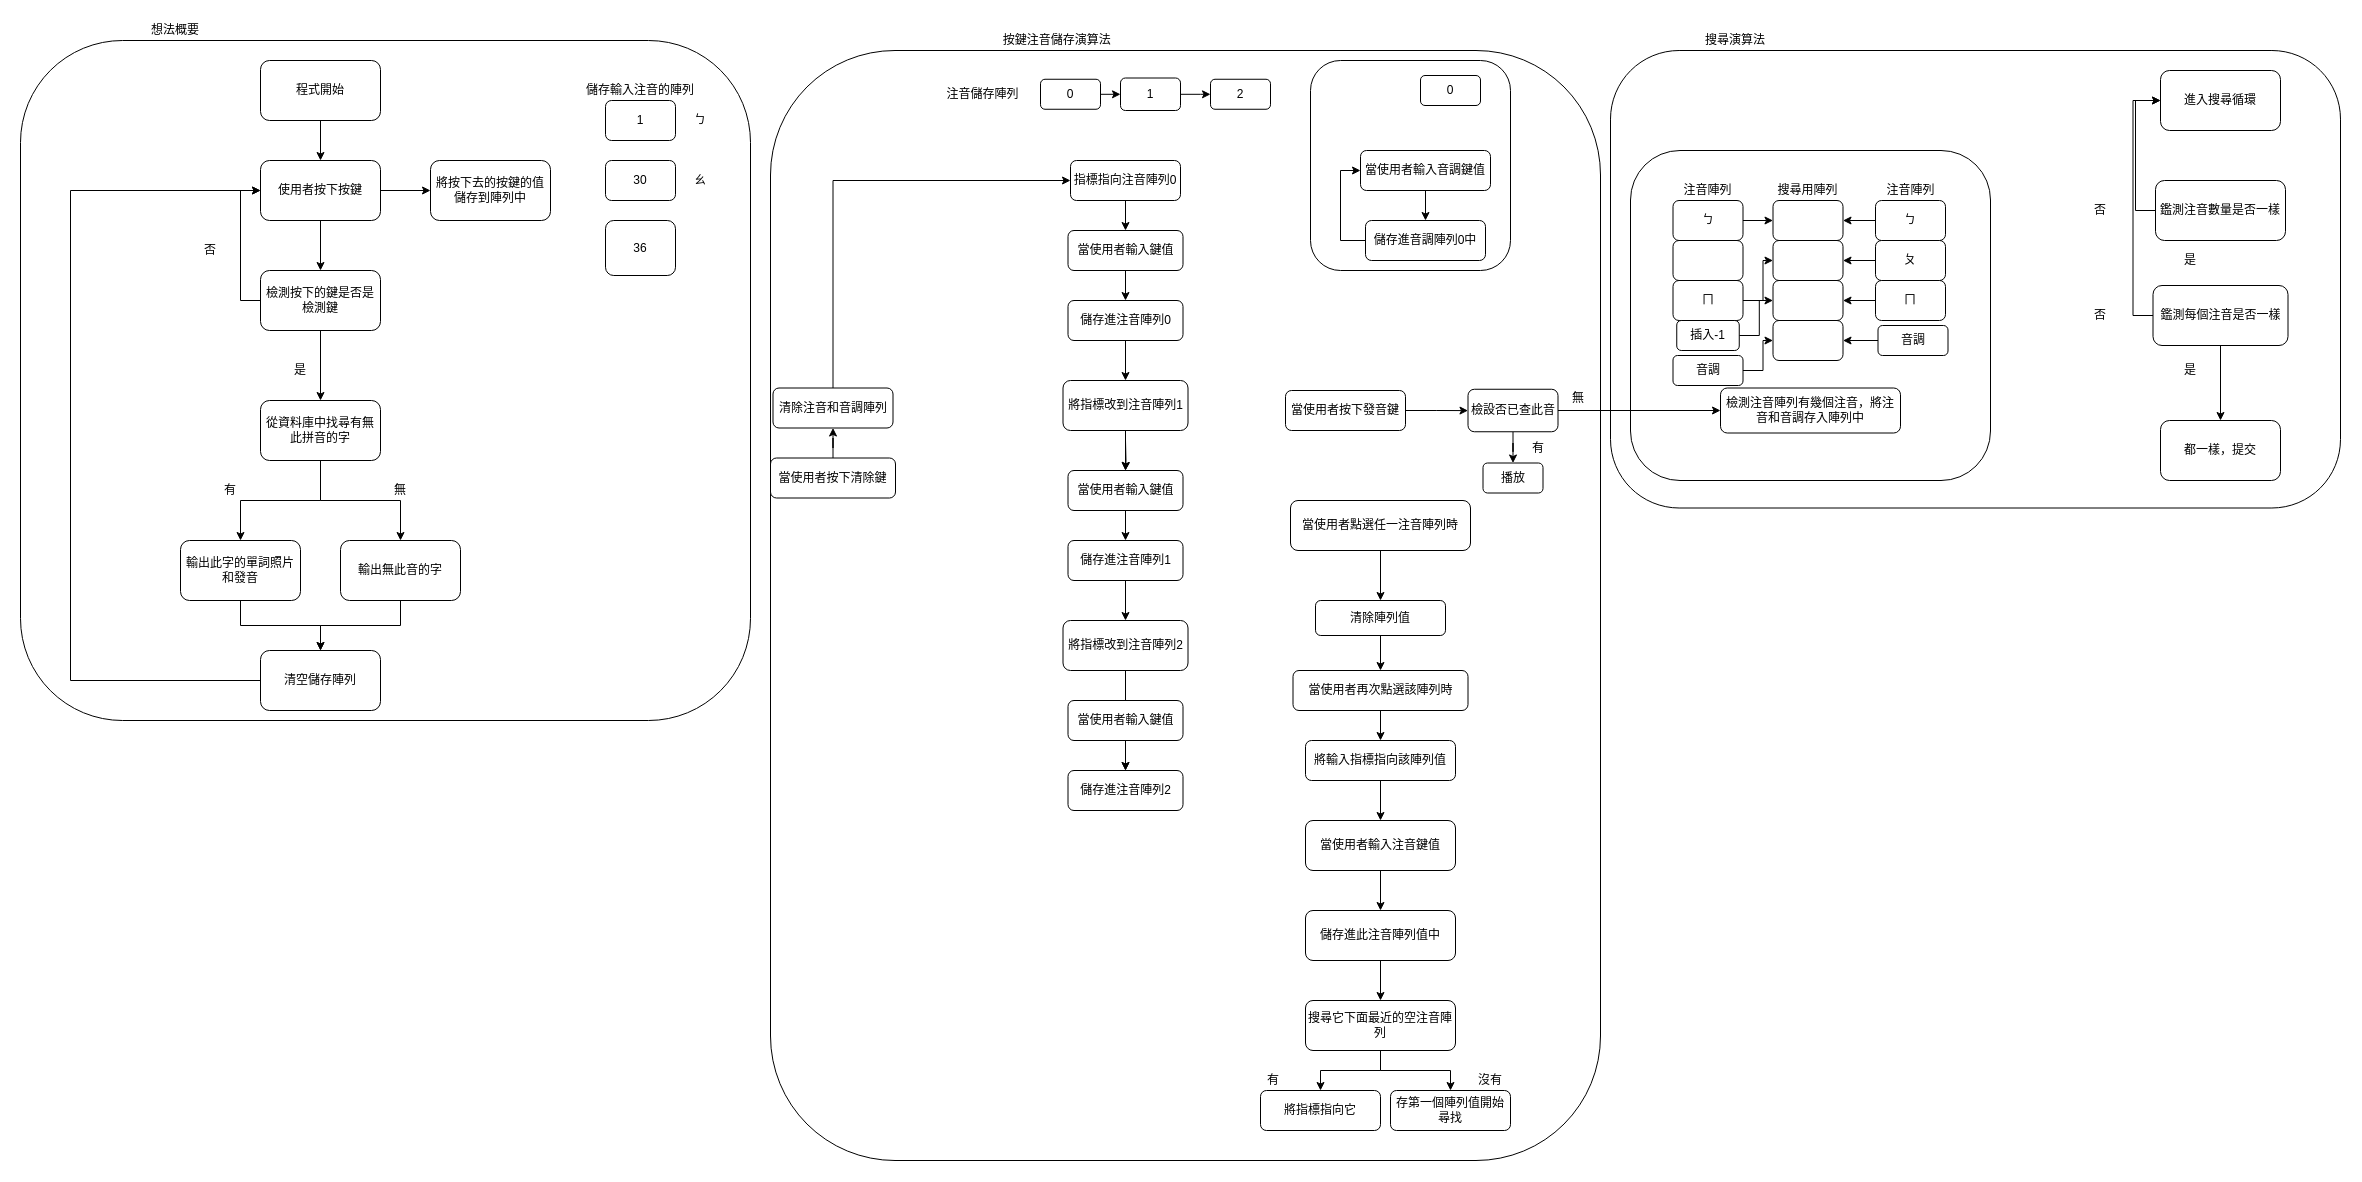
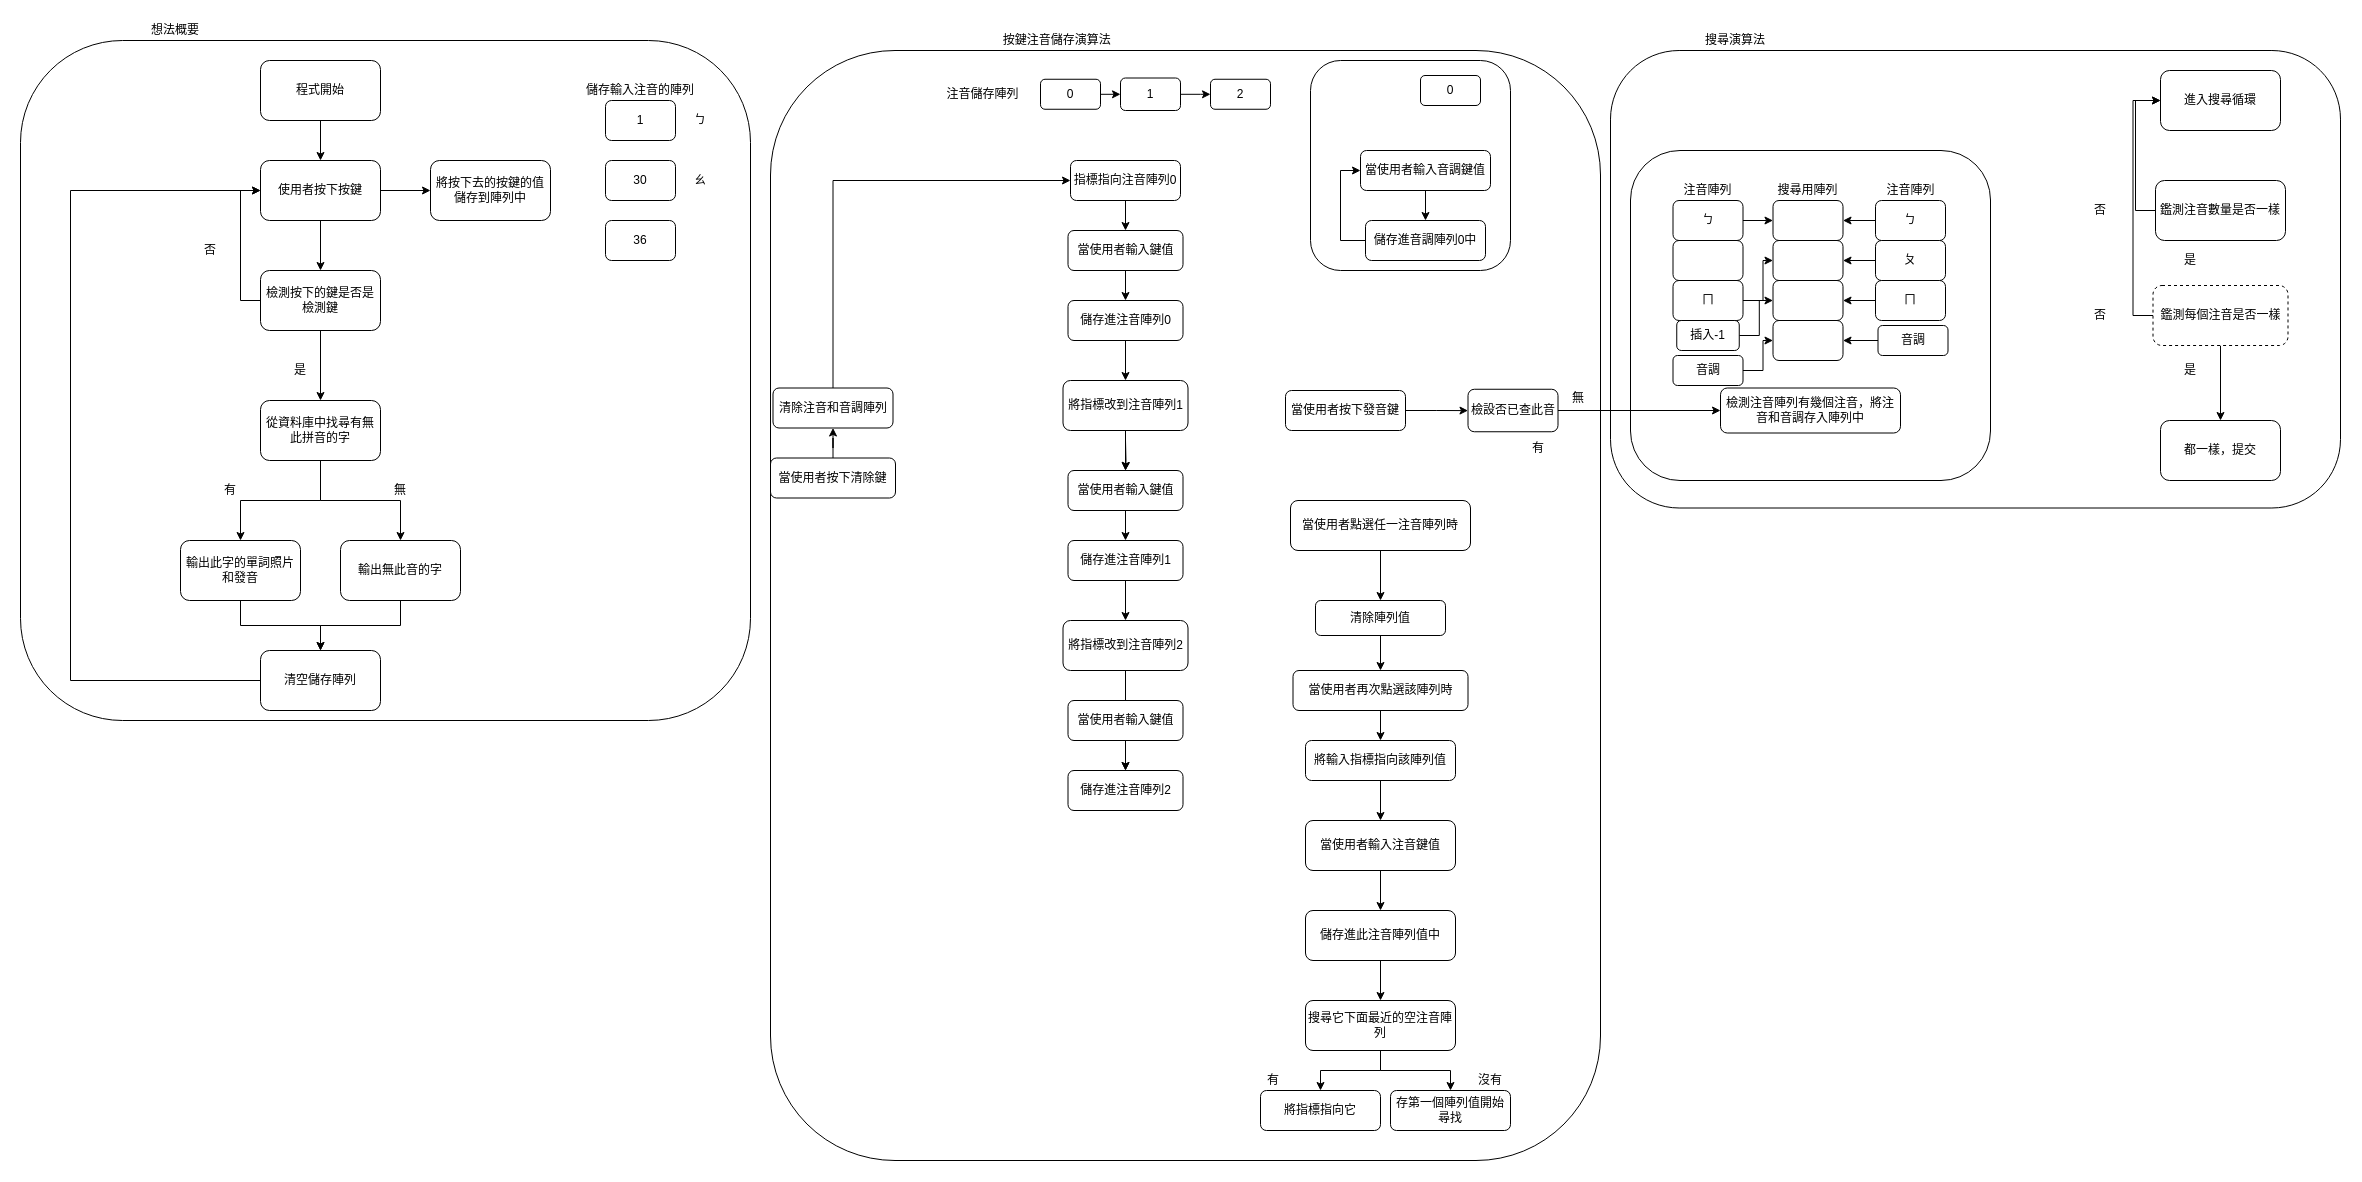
node "36": size 70x55 -> 70x40
node "鑑測每個注音是否一樣": style solid -> dashed
edge "檢設否已查此音" -> "播放": removed
node "播放": removed
